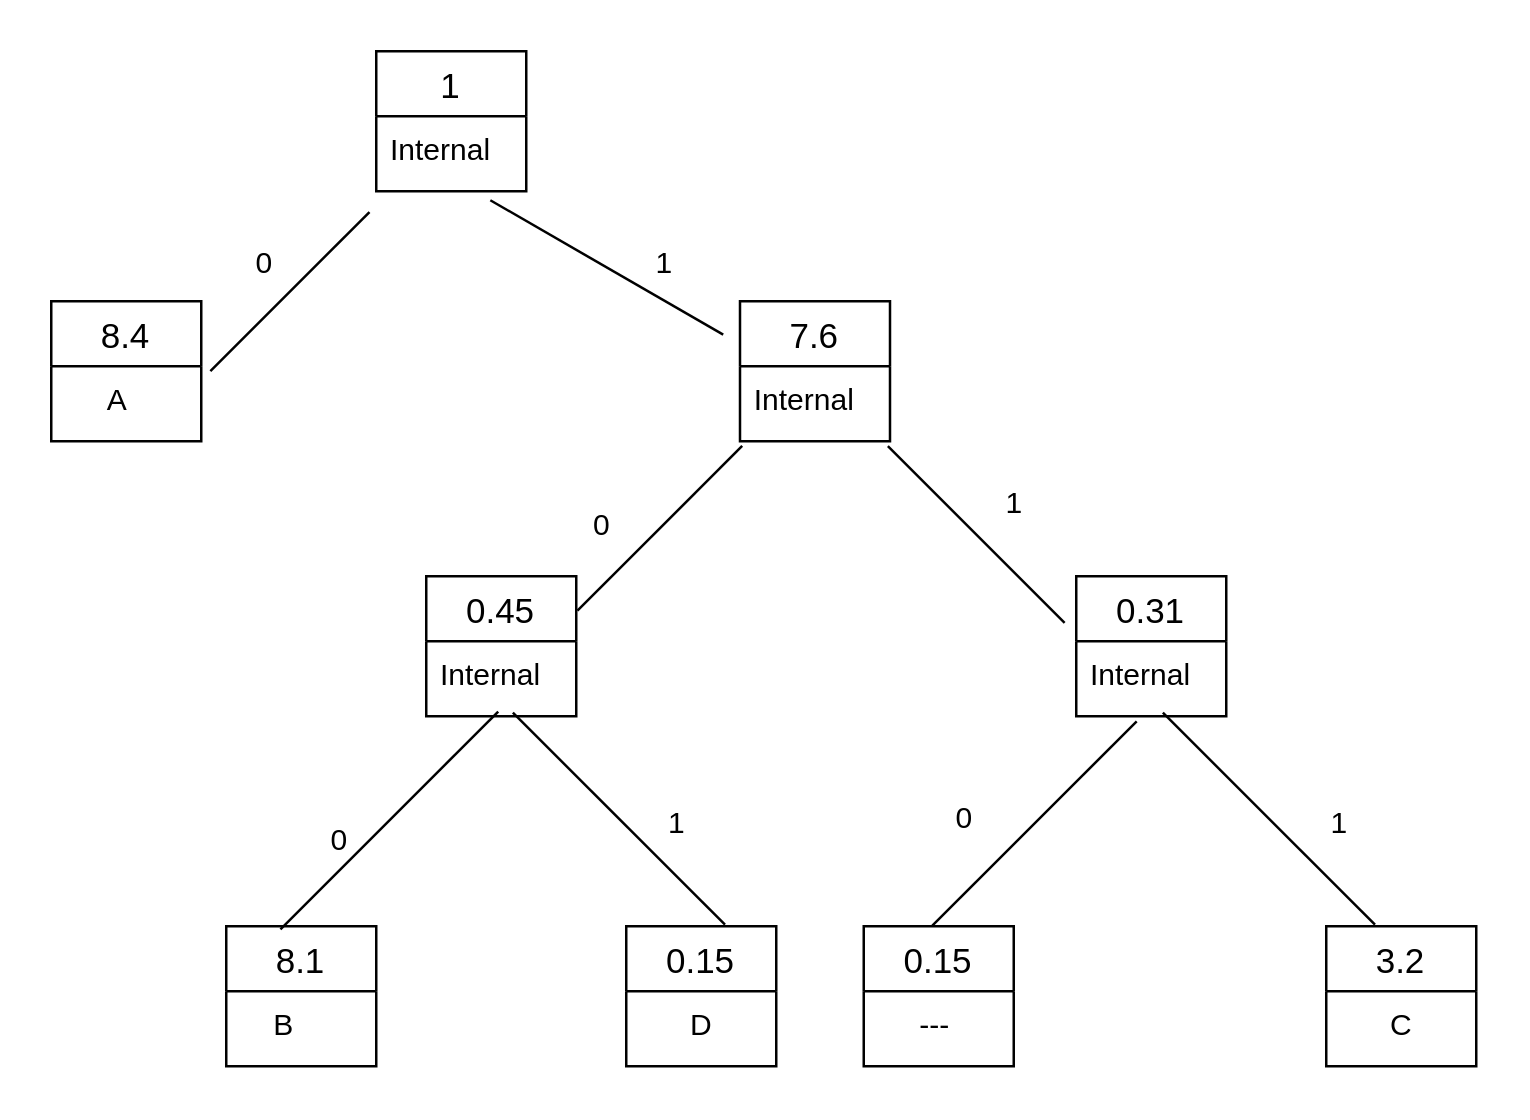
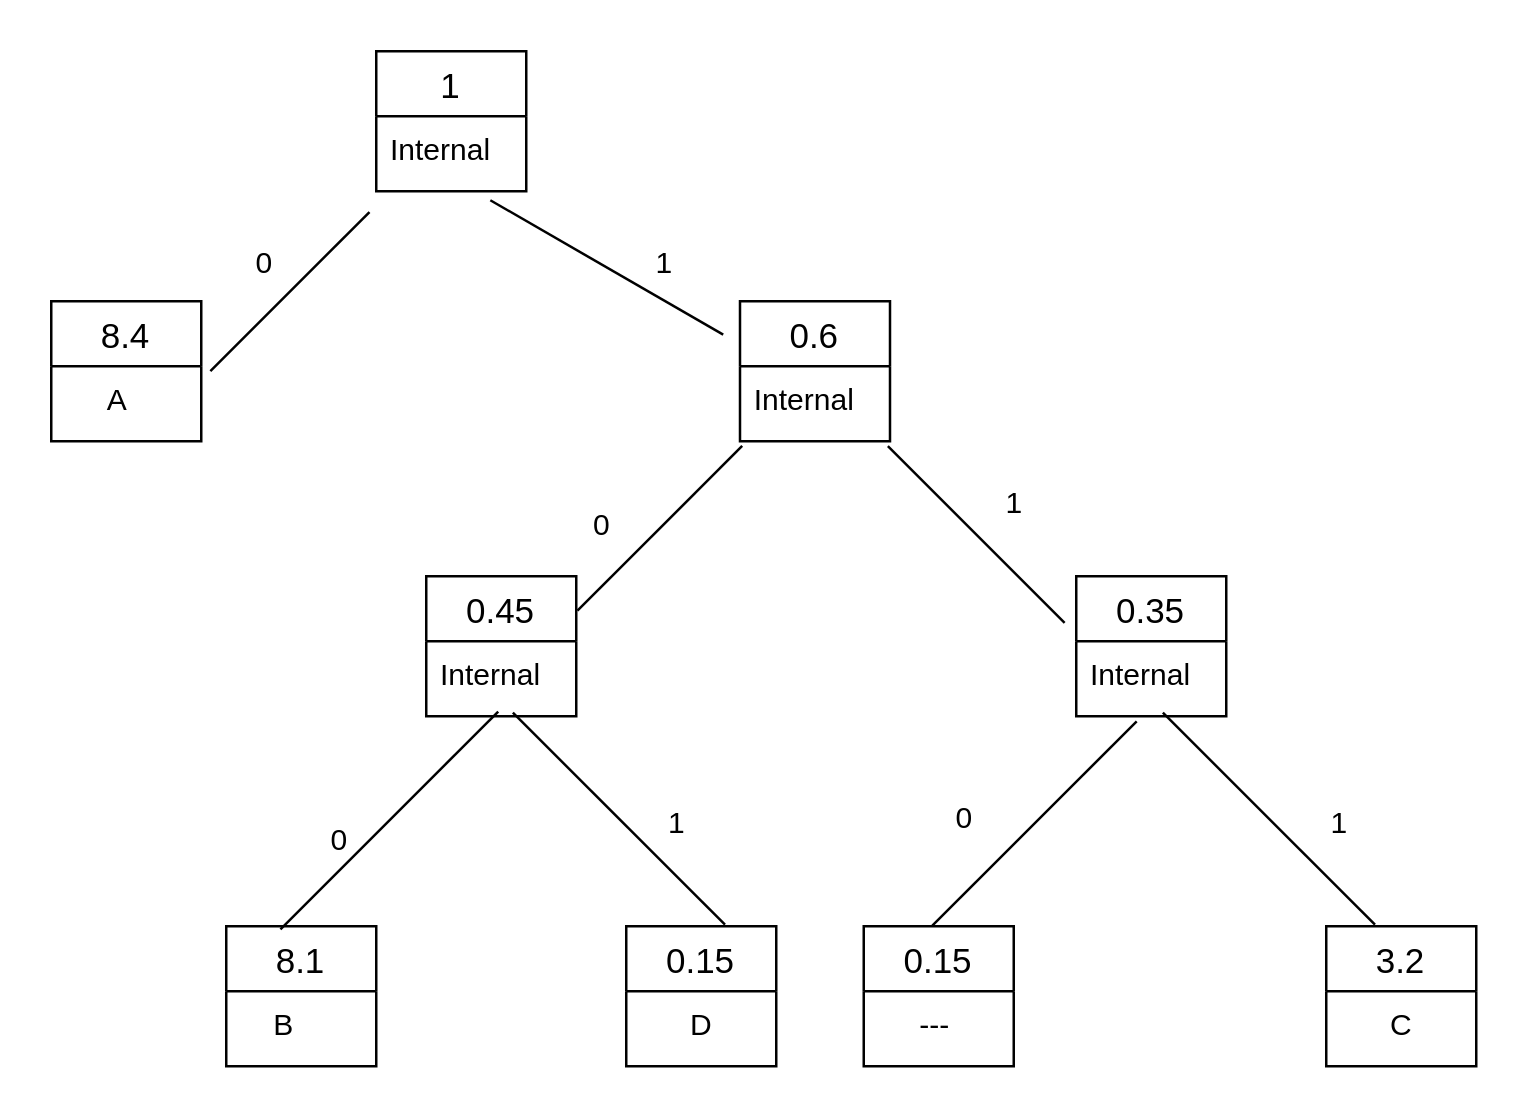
node "7.6": label "7.6" -> "0.6"
node "0.31": label "0.31" -> "0.35"
